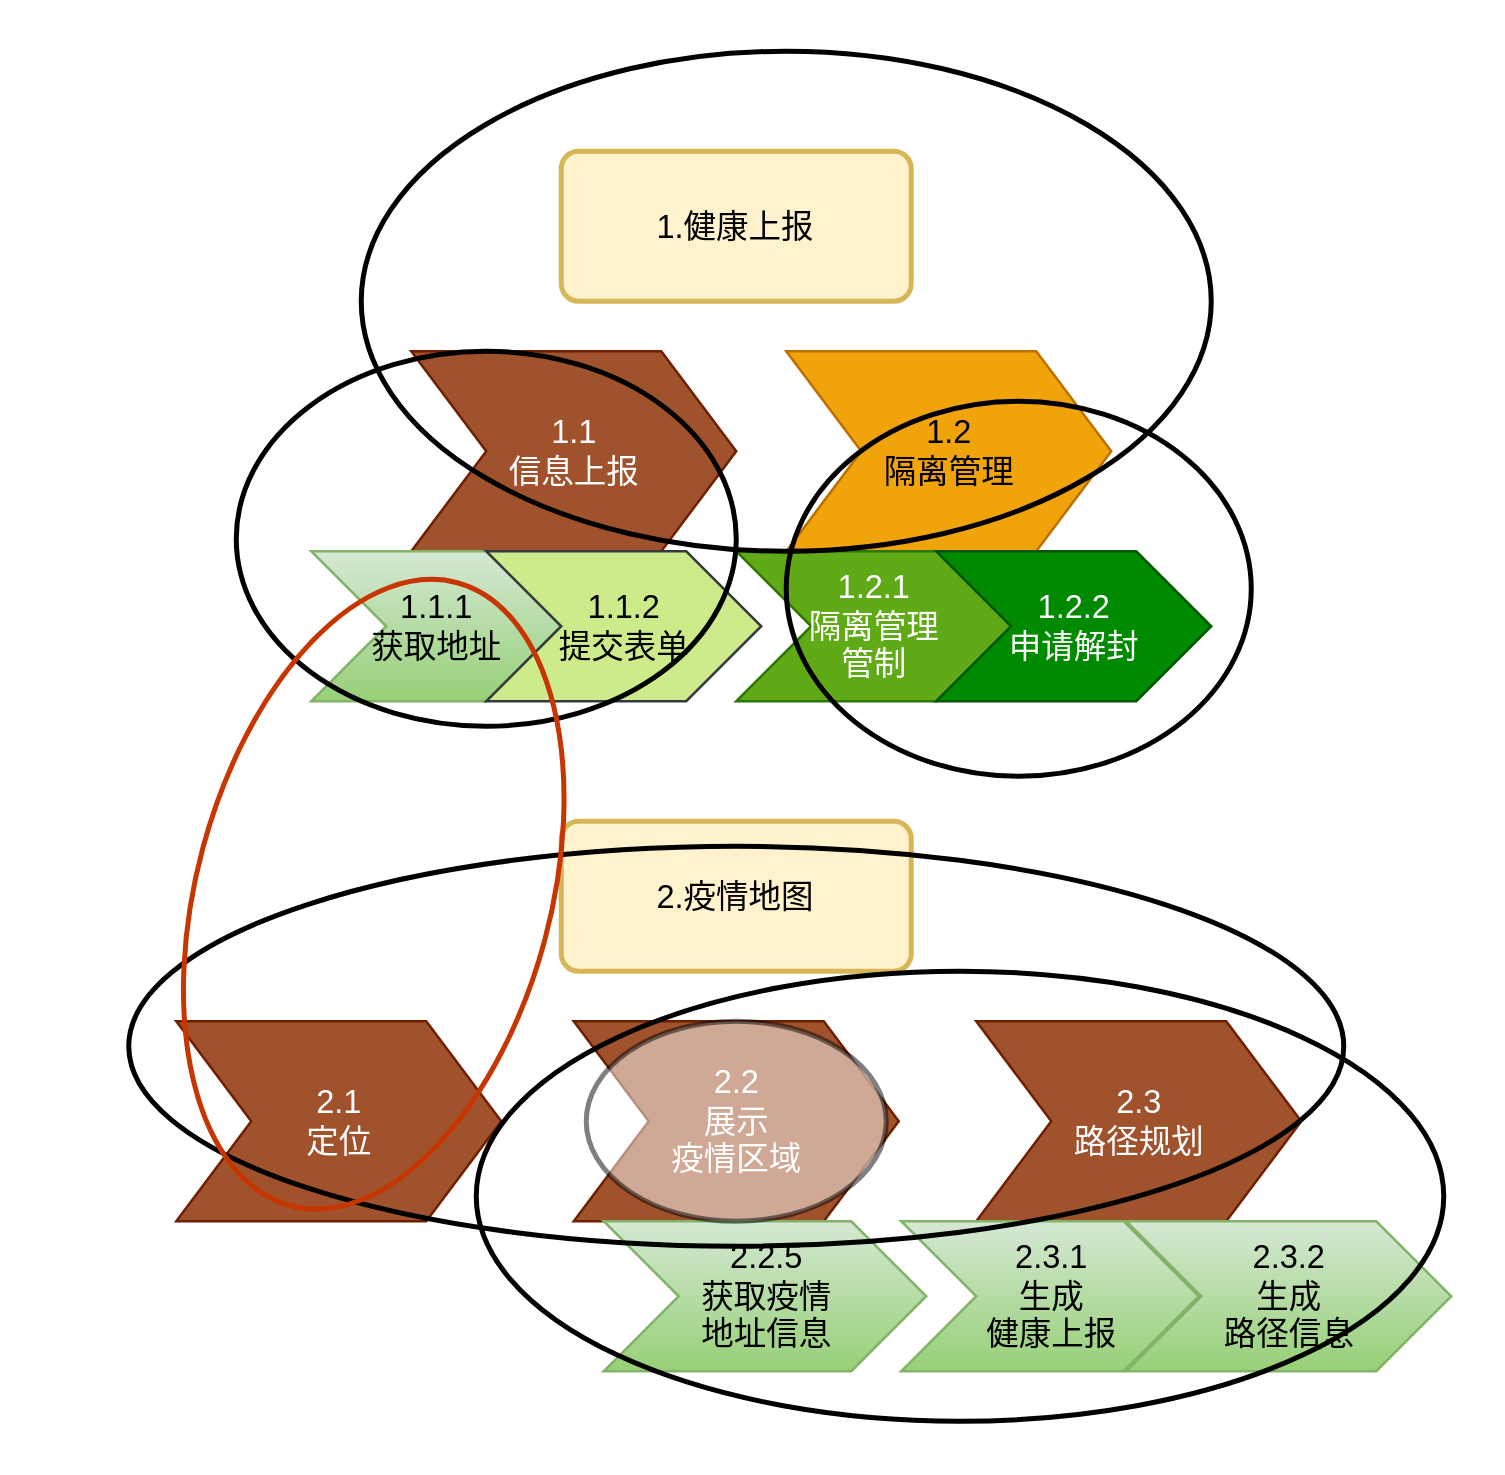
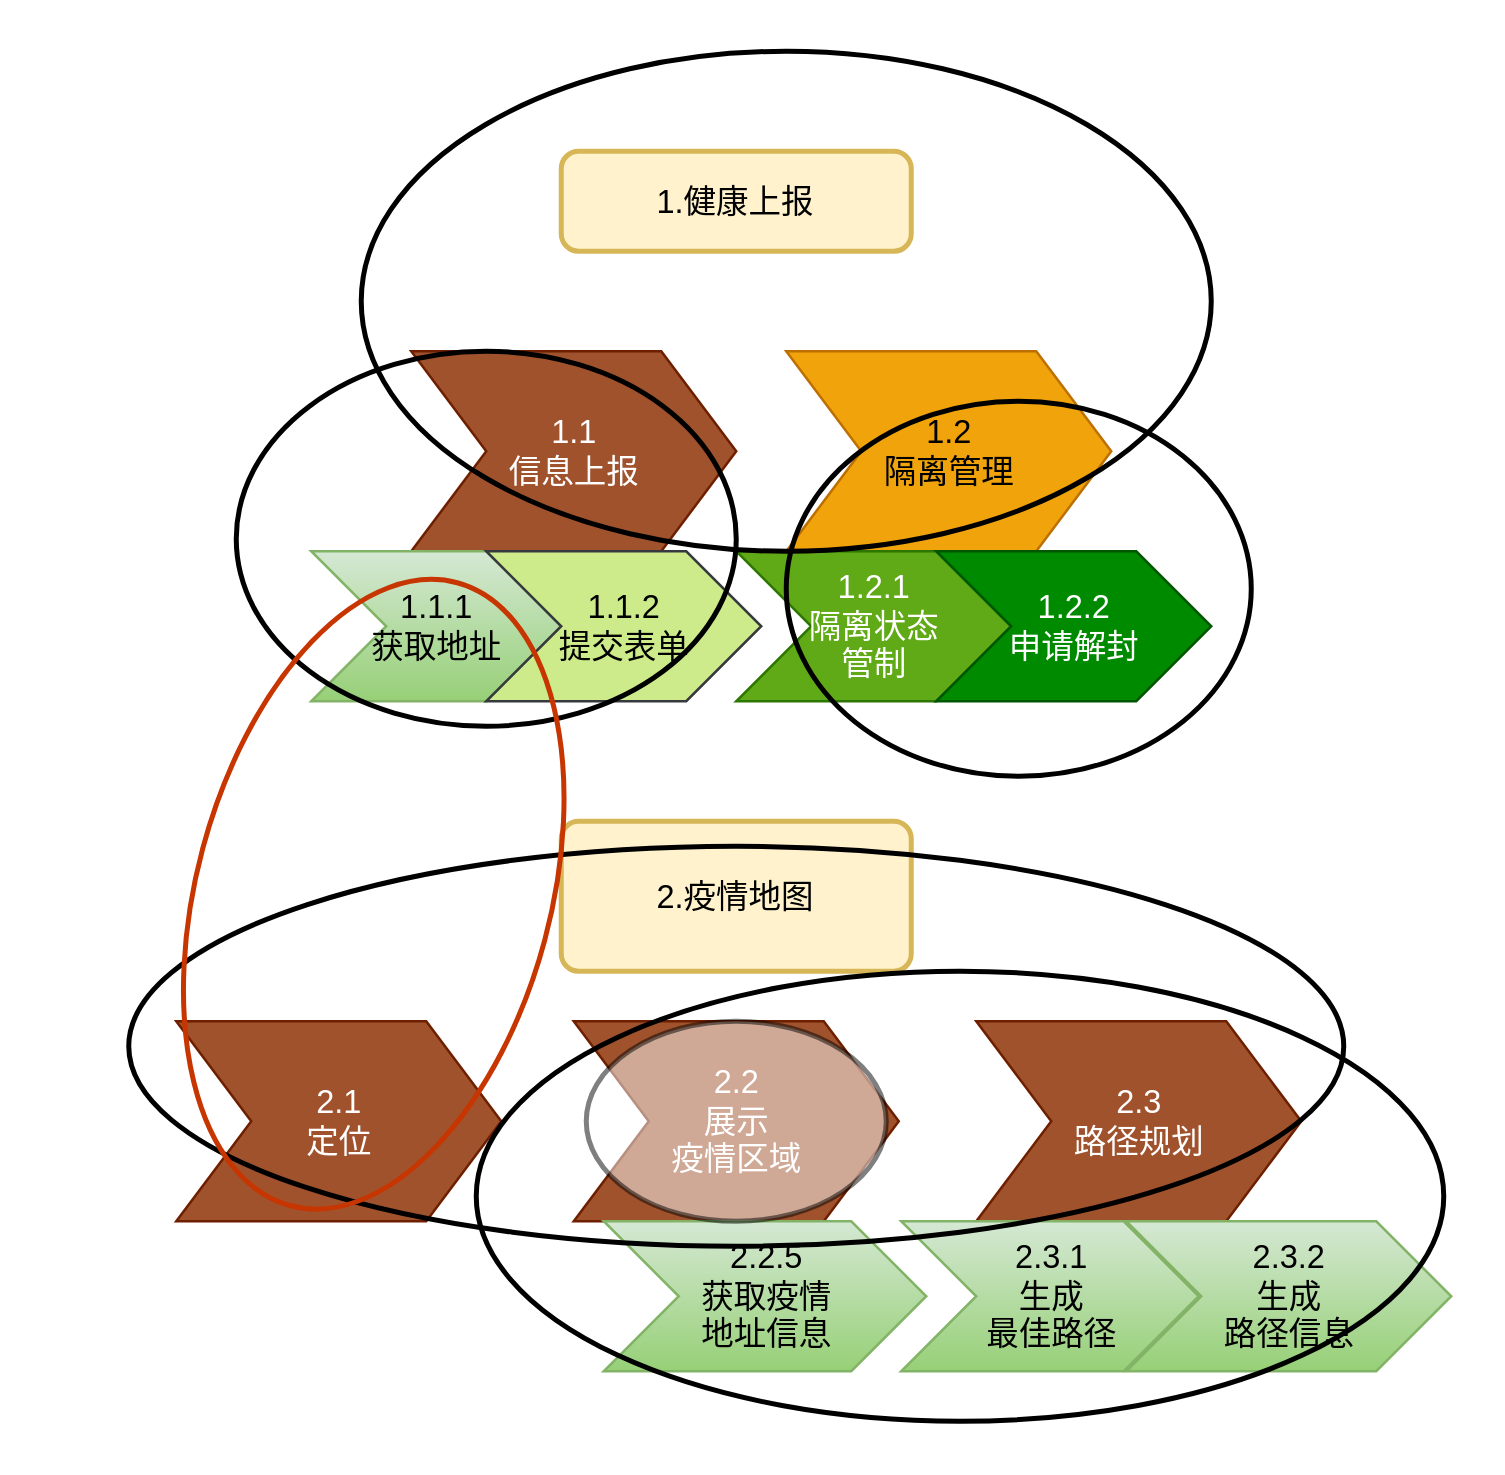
node "1.健康上报": size 350x150 -> 350x100
node "1.2.1隔离管理管制": label "1.2.1隔离管理管制" -> "1.2.1隔离状态管制"
node "2.3.1 生成 健康上报": label "2.3.1 生成 健康上报" -> "2.3.1 生成 最佳路径"
